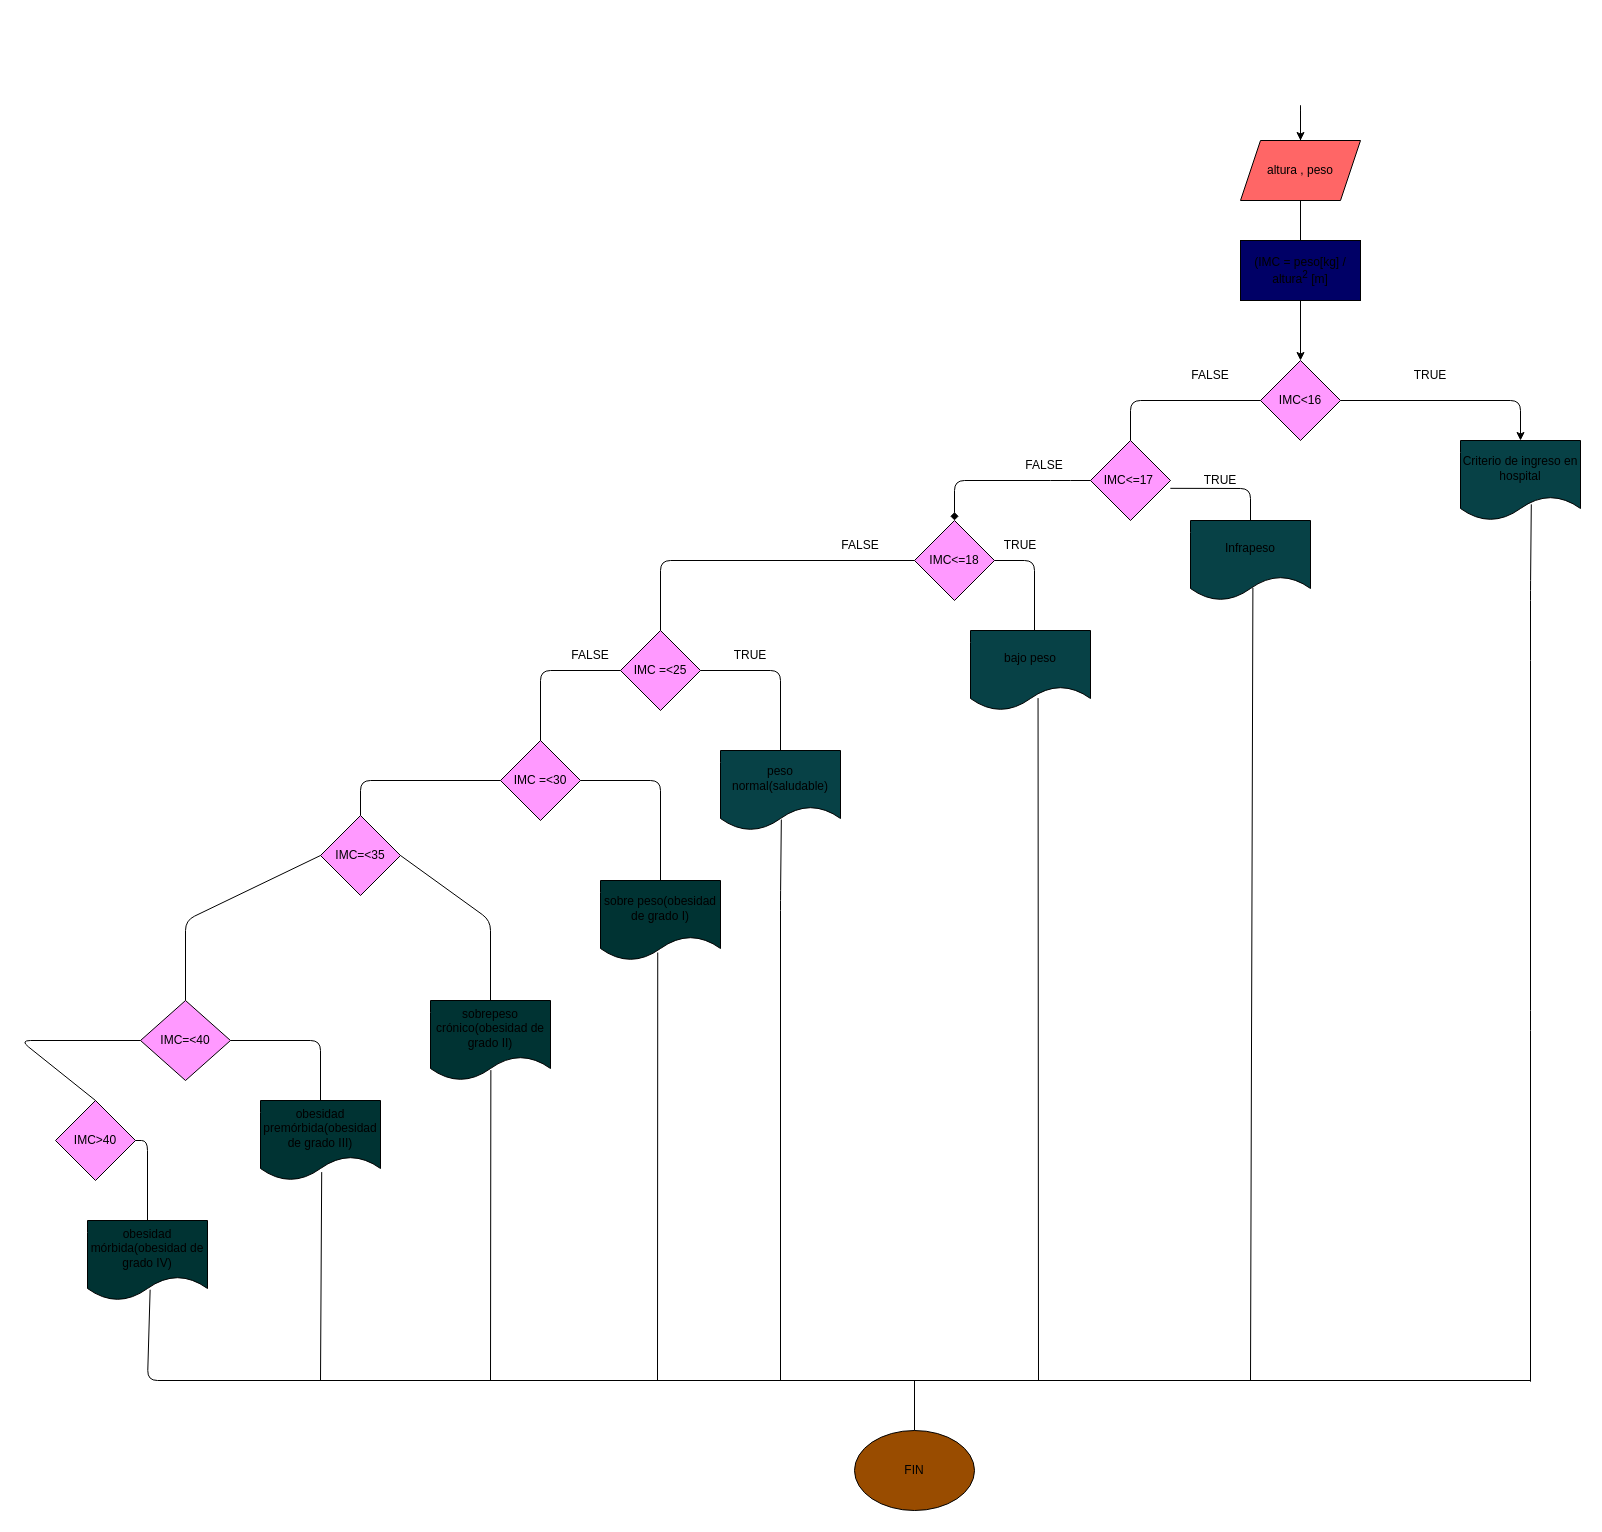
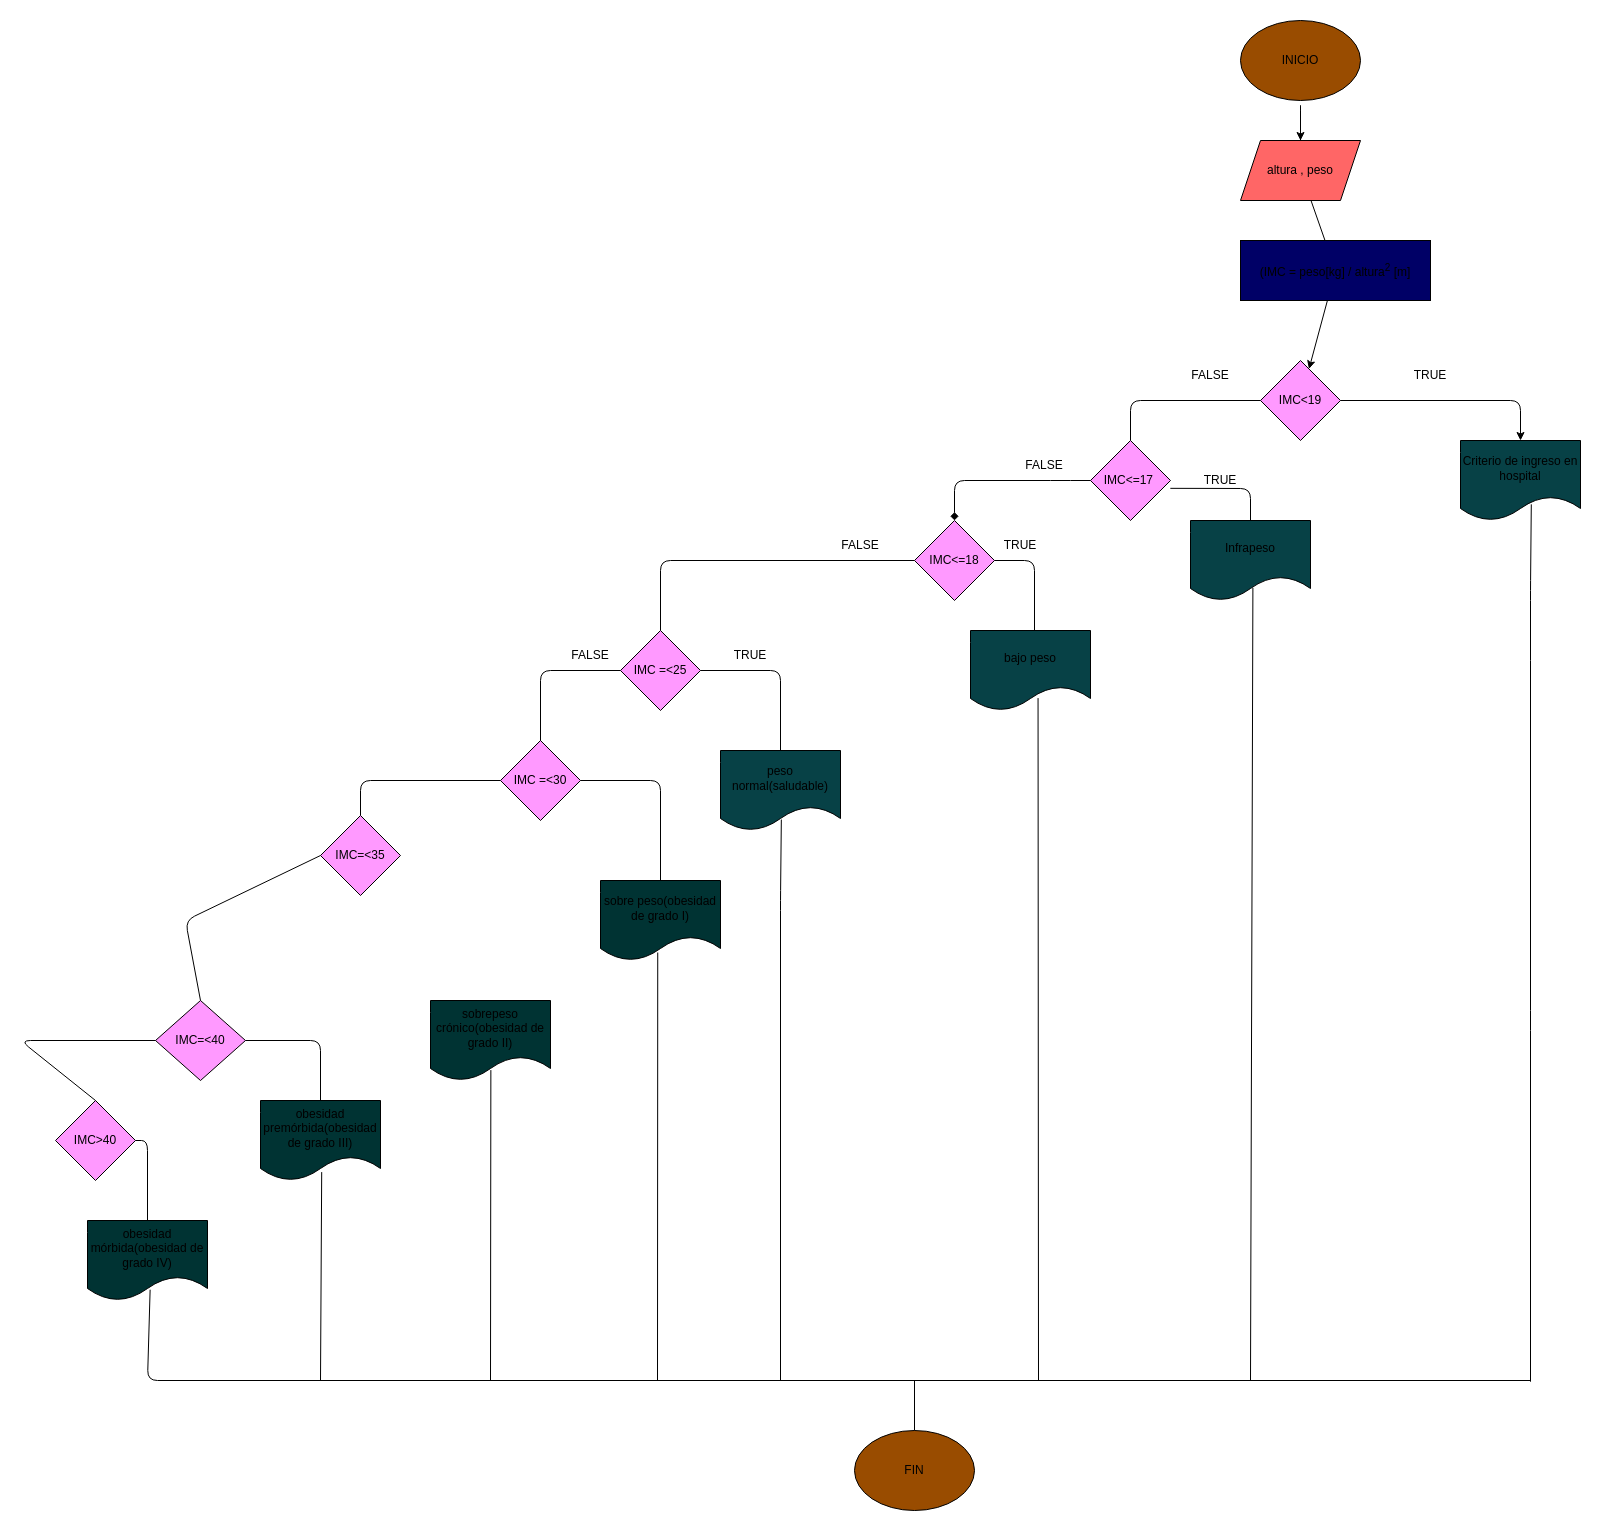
node "INICIO": added
node "(IMC = peso[kg] / altura2 [m]": size 120x60 -> 190x60
node "IMC<16": label "IMC<16" -> "IMC<19"
edge "IMC=<35" -- "sobrepeso crónico(obesidad de grado II)": removed
node "IMC=<40": moved (186, 1041) -> (201, 1041)
